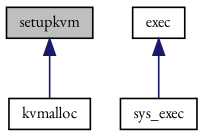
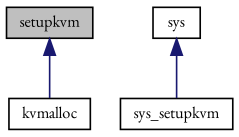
node "exec": label "exec" -> "sys"
node "sys_exec": label "sys_exec" -> "sys_setupkvm"
